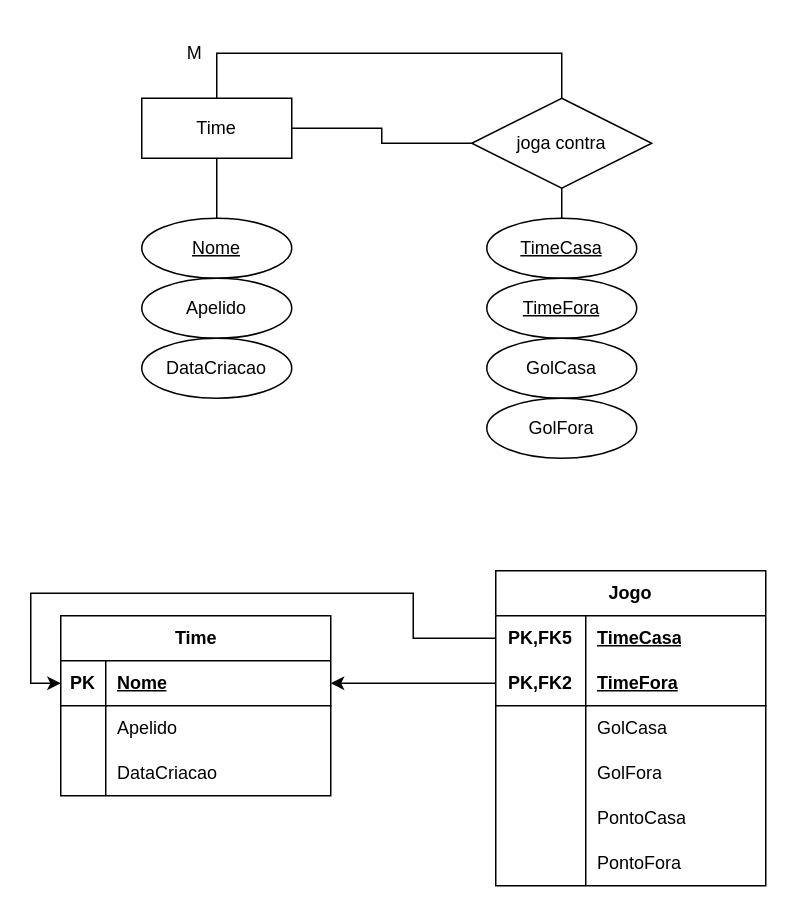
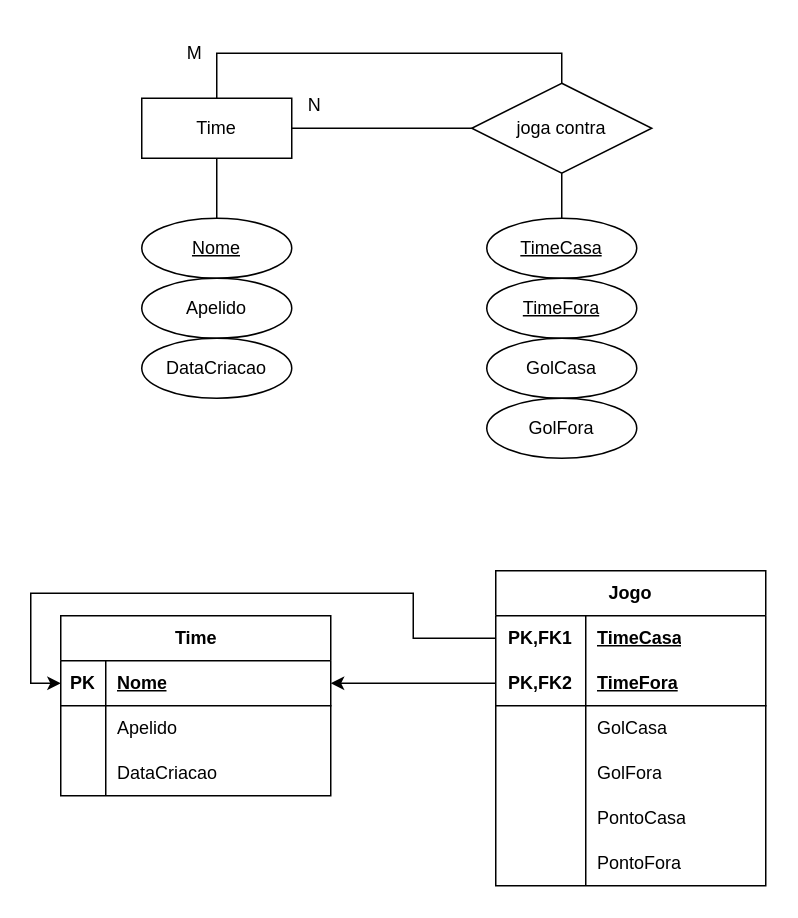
node "N": added
node "joga contra": moved (562, 143) -> (562, 128)
node "PK,FK5": label "PK,FK5" -> "PK,FK1"
